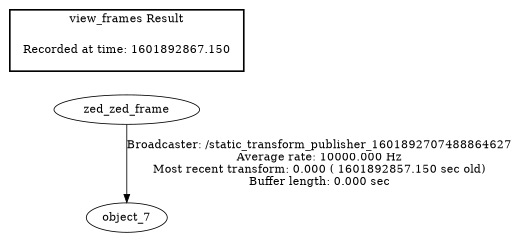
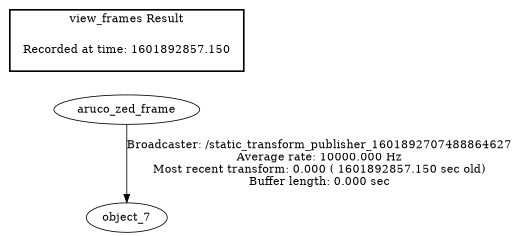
node "Recorded at time: 1601892867.150": label "Recorded at time: 1601892867.150" -> "Recorded at time: 1601892857.150"
node "zed_zed_frame": label "zed_zed_frame" -> "aruco_zed_frame"
